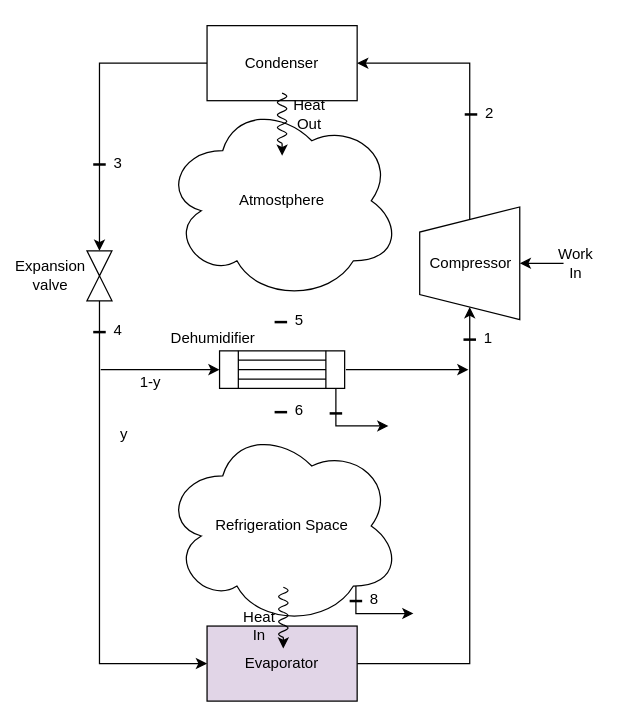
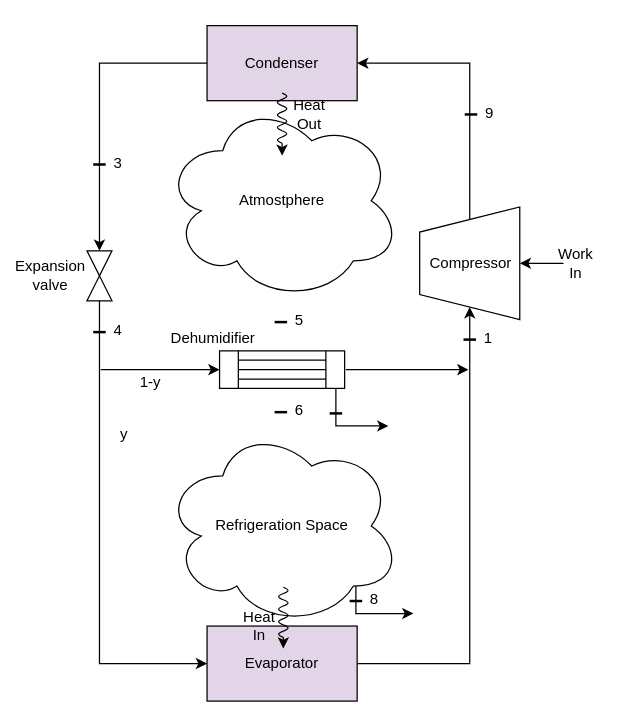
node "Condenser": fillcolor #ffffff -> #e1d5e7
node "2": label "2" -> "9"
